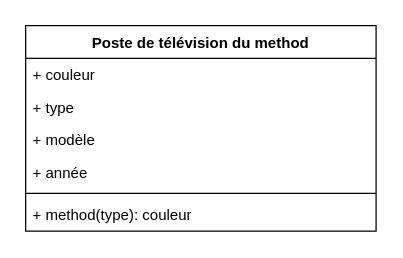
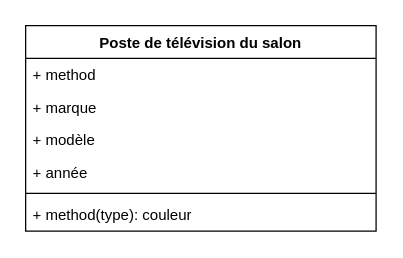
node "Poste de télévision du method": label "Poste de télévision du method" -> "Poste de télévision du salon"
node "+ couleur": label "+ couleur" -> "+ method"
node "+ type": label "+ type" -> "+ marque"
